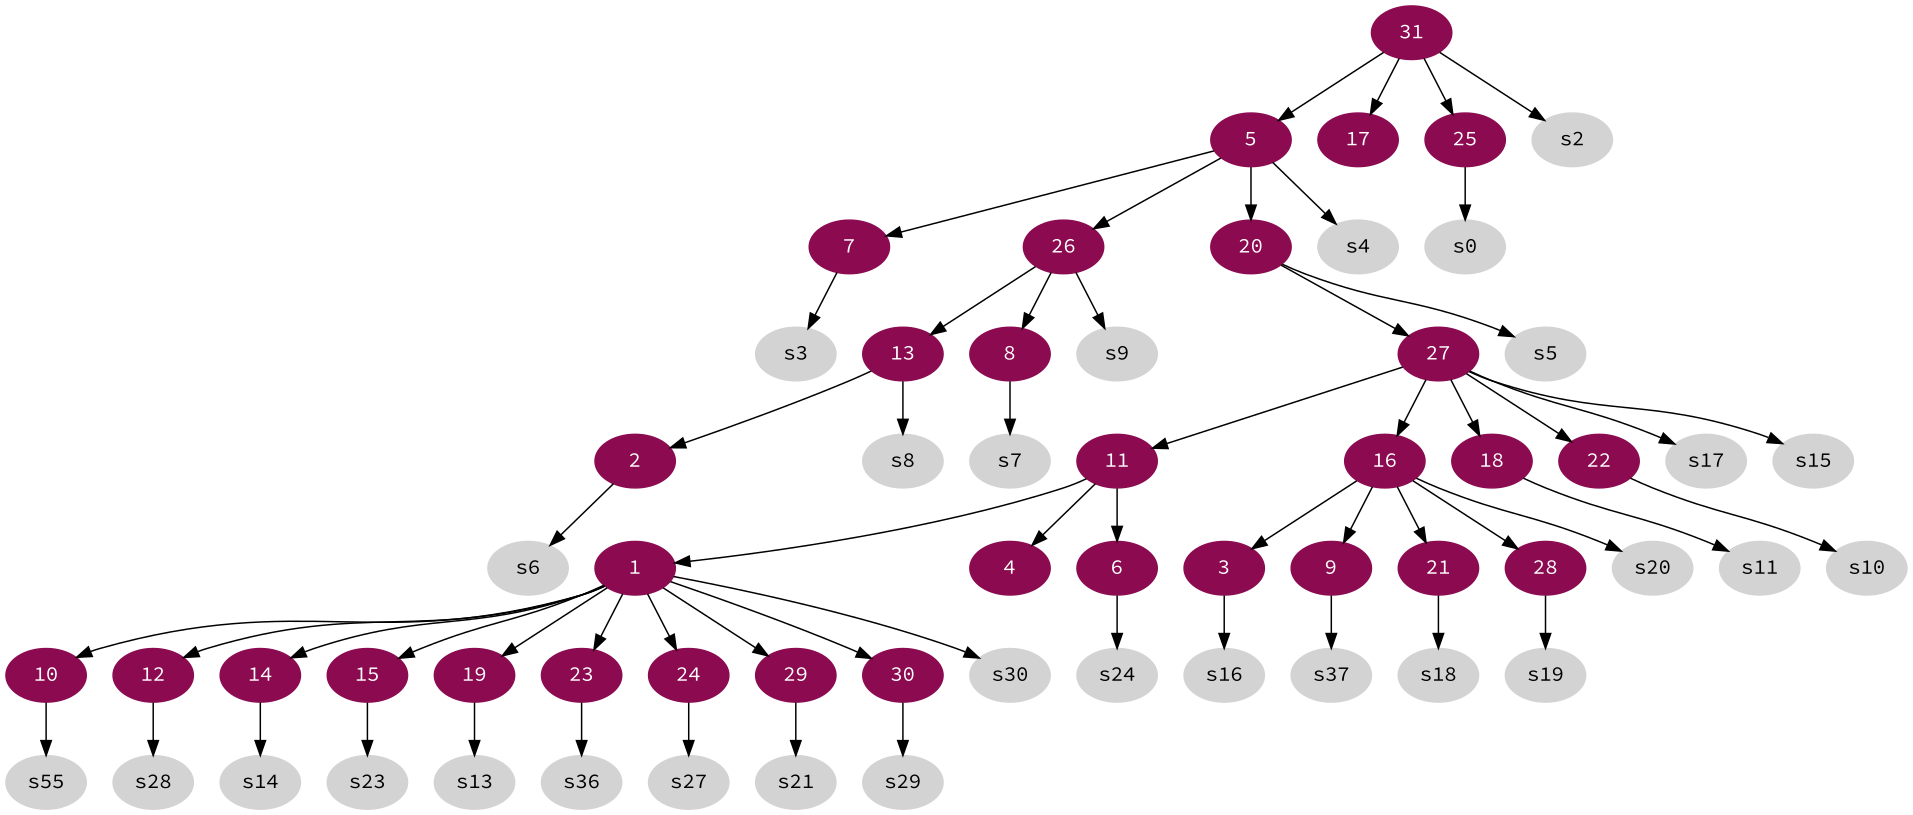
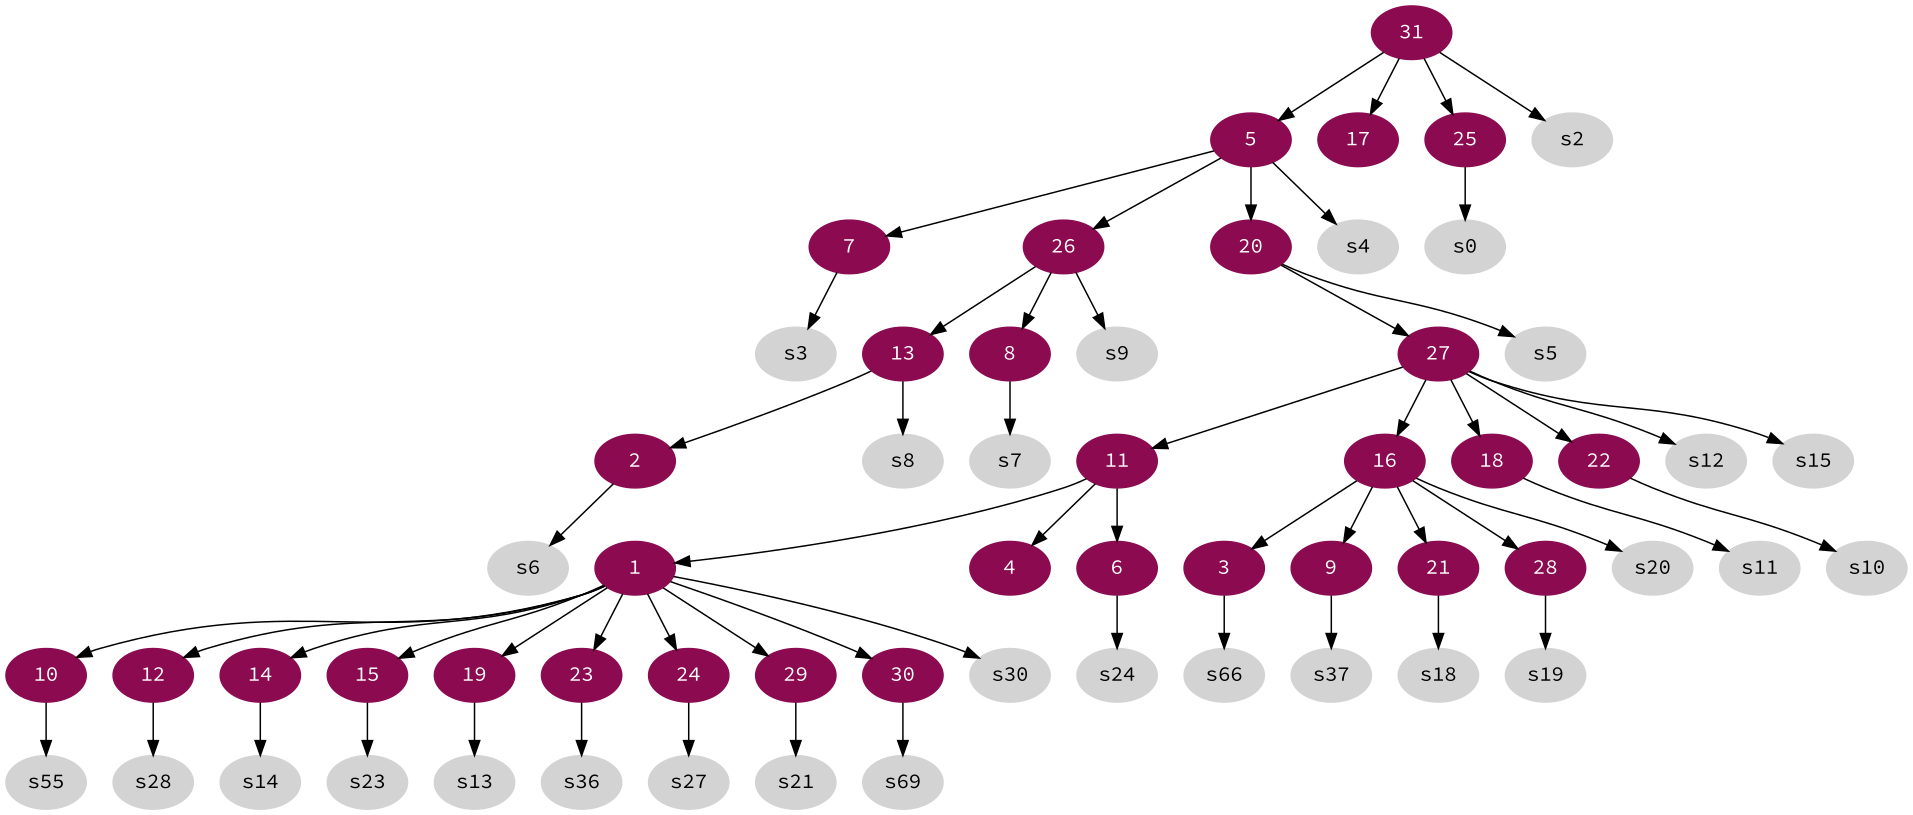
node "s17": label "s17" -> "s12"
node "s16": label "s16" -> "s66"
node "s29": label "s29" -> "s69"
